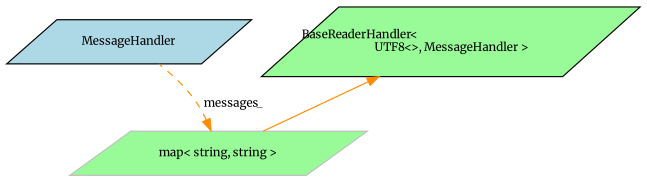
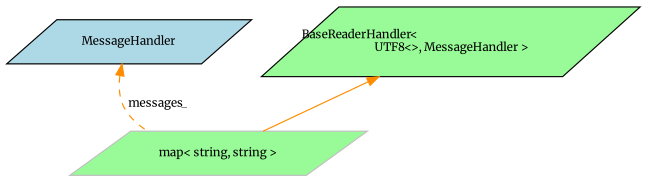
edge "MessageHandler" -> "map< string, string >": reversed
